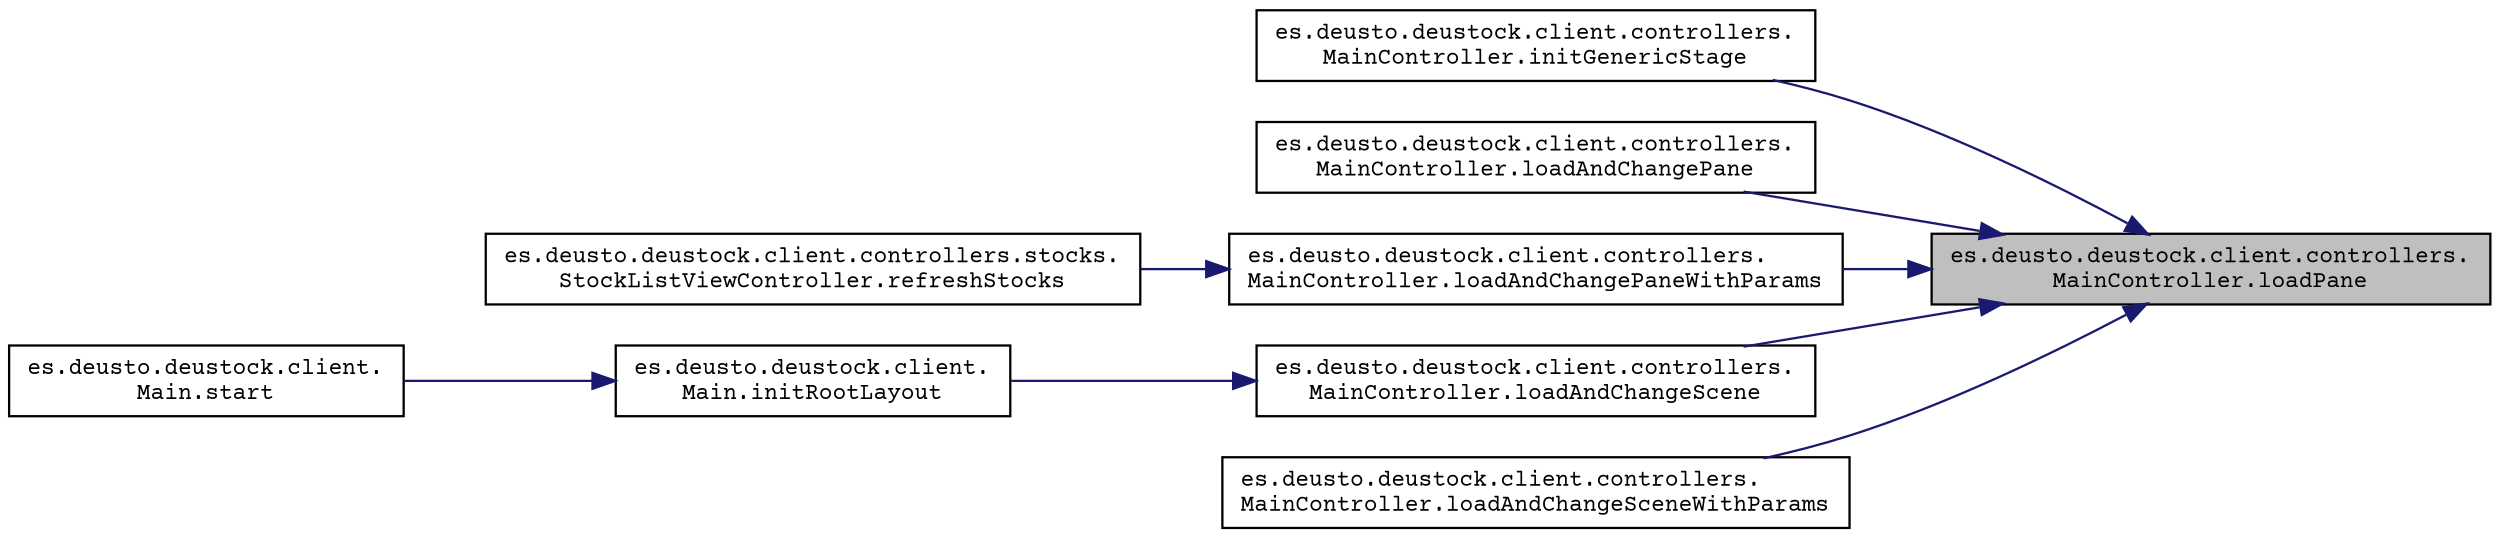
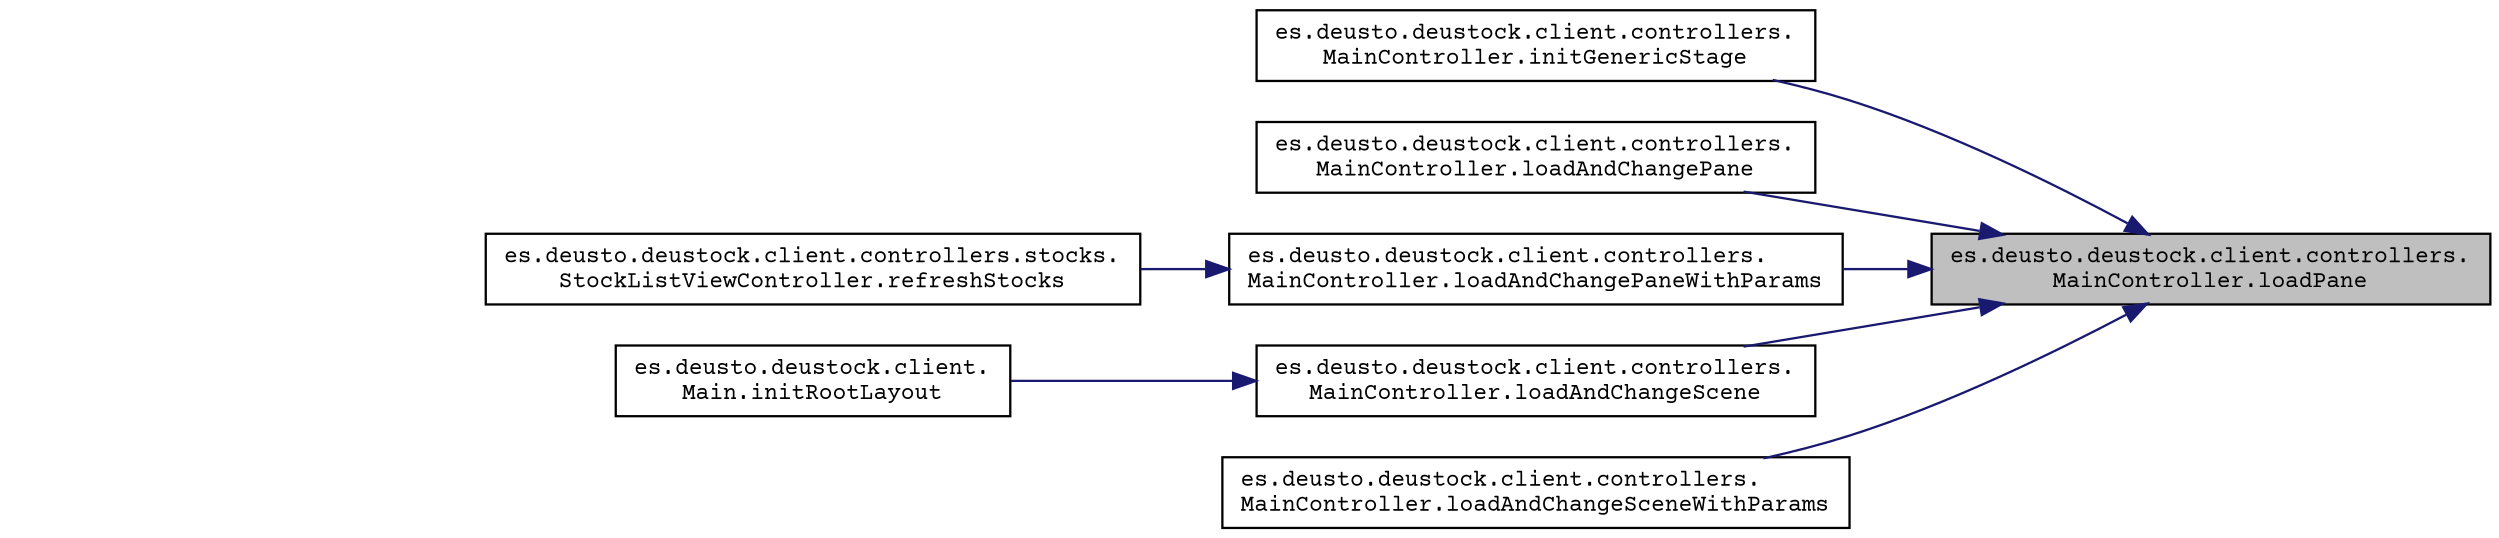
node "es.deusto.deustock.client. Main.start": removed
